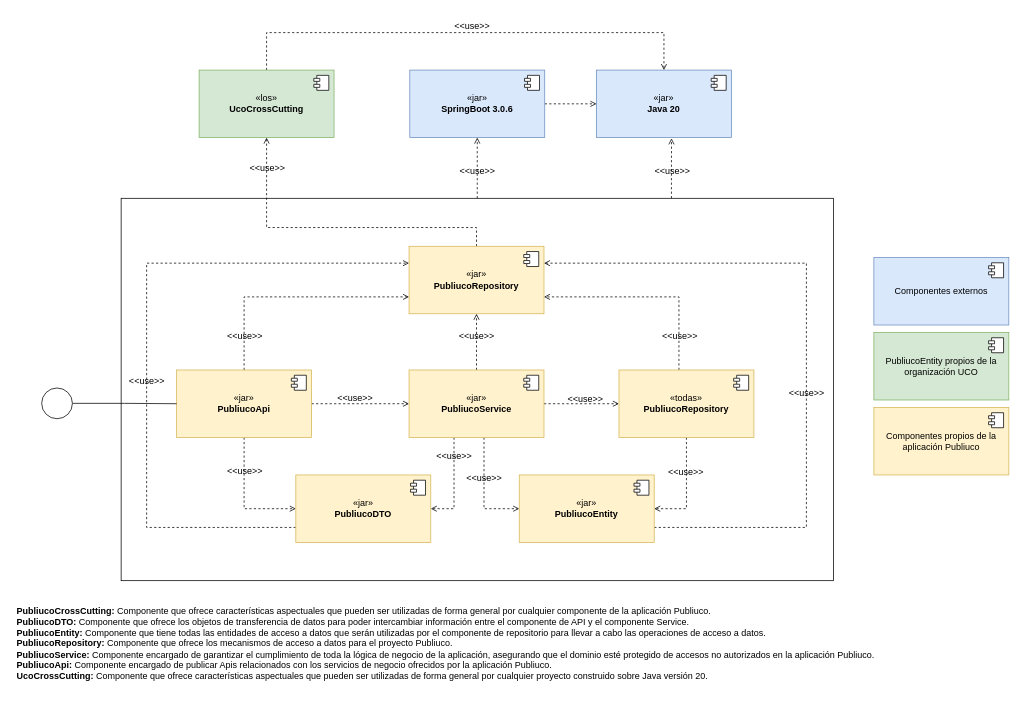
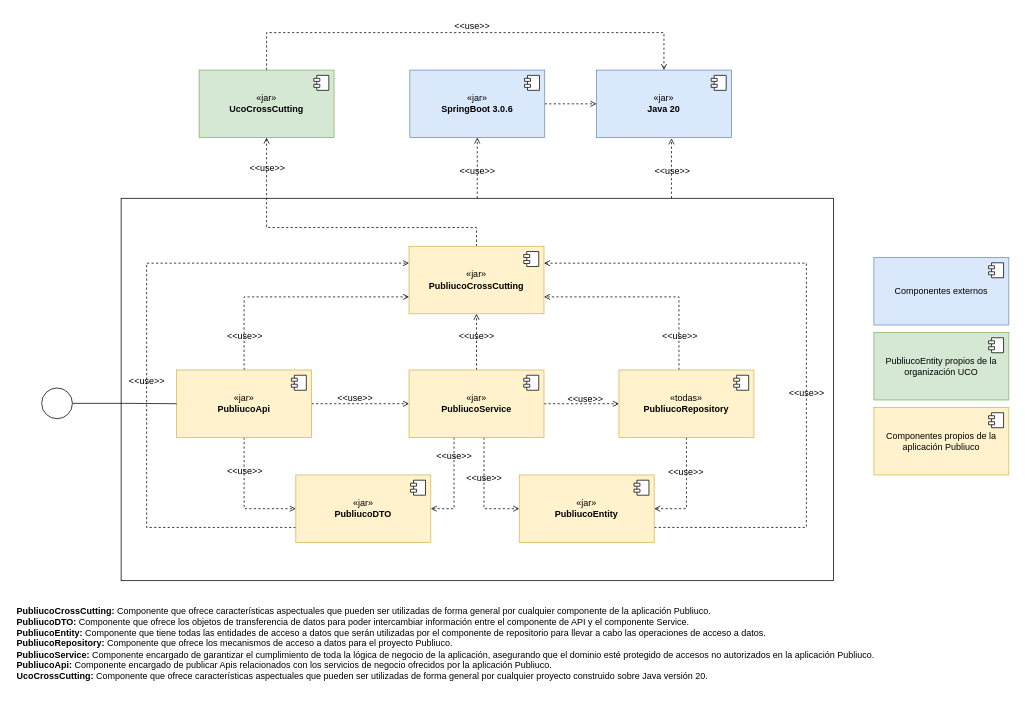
node "«los» UcoCrossCutting": label "«los» UcoCrossCutting" -> "«jar» UcoCrossCutting"
node "«jar» PubliucoRepository": label "«jar» PubliucoRepository" -> "«jar» PubliucoCrossCutting"
